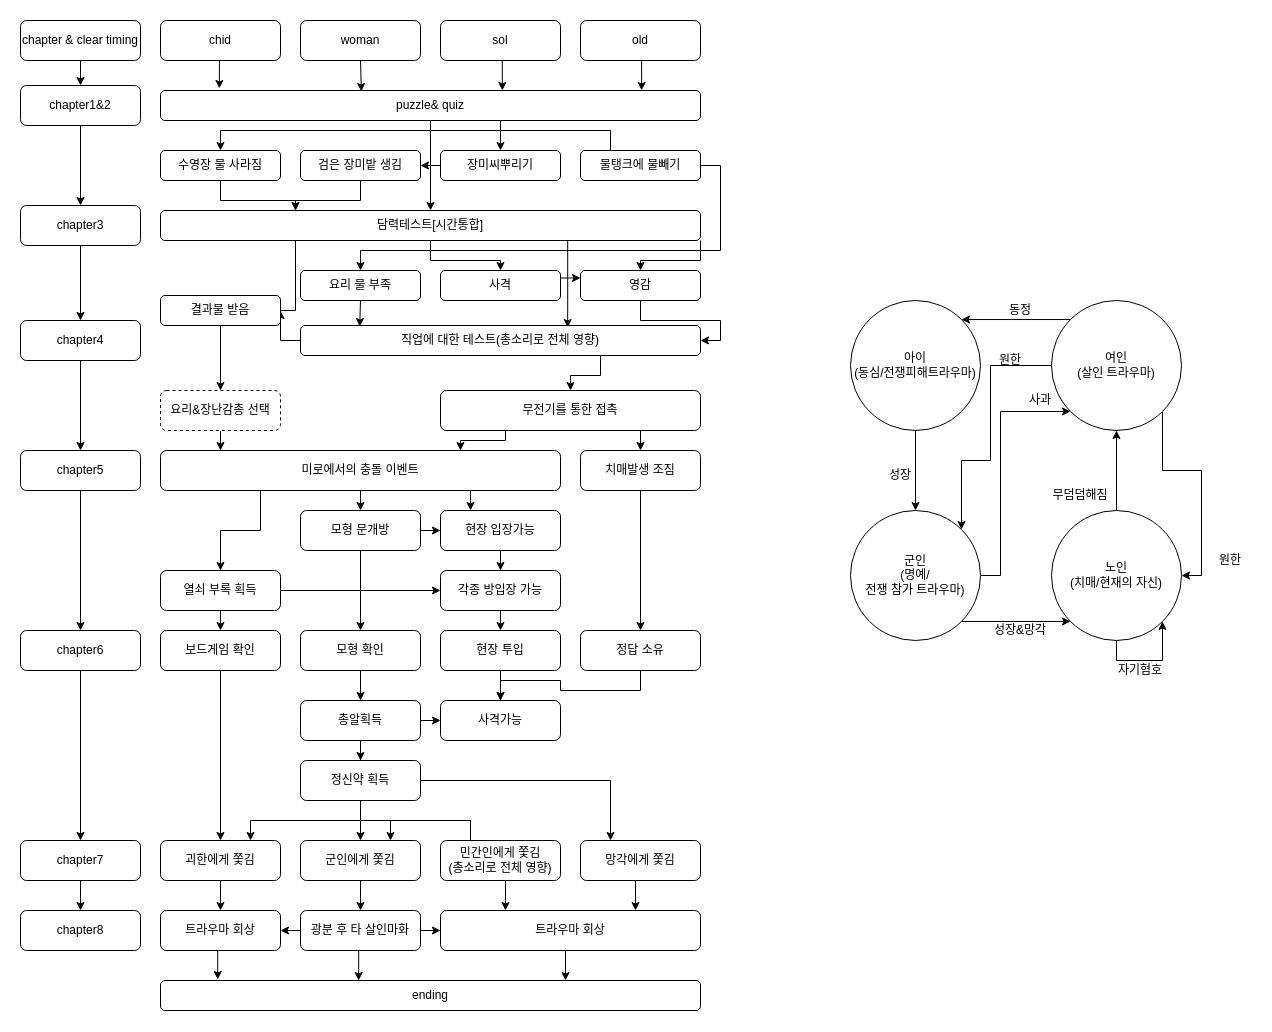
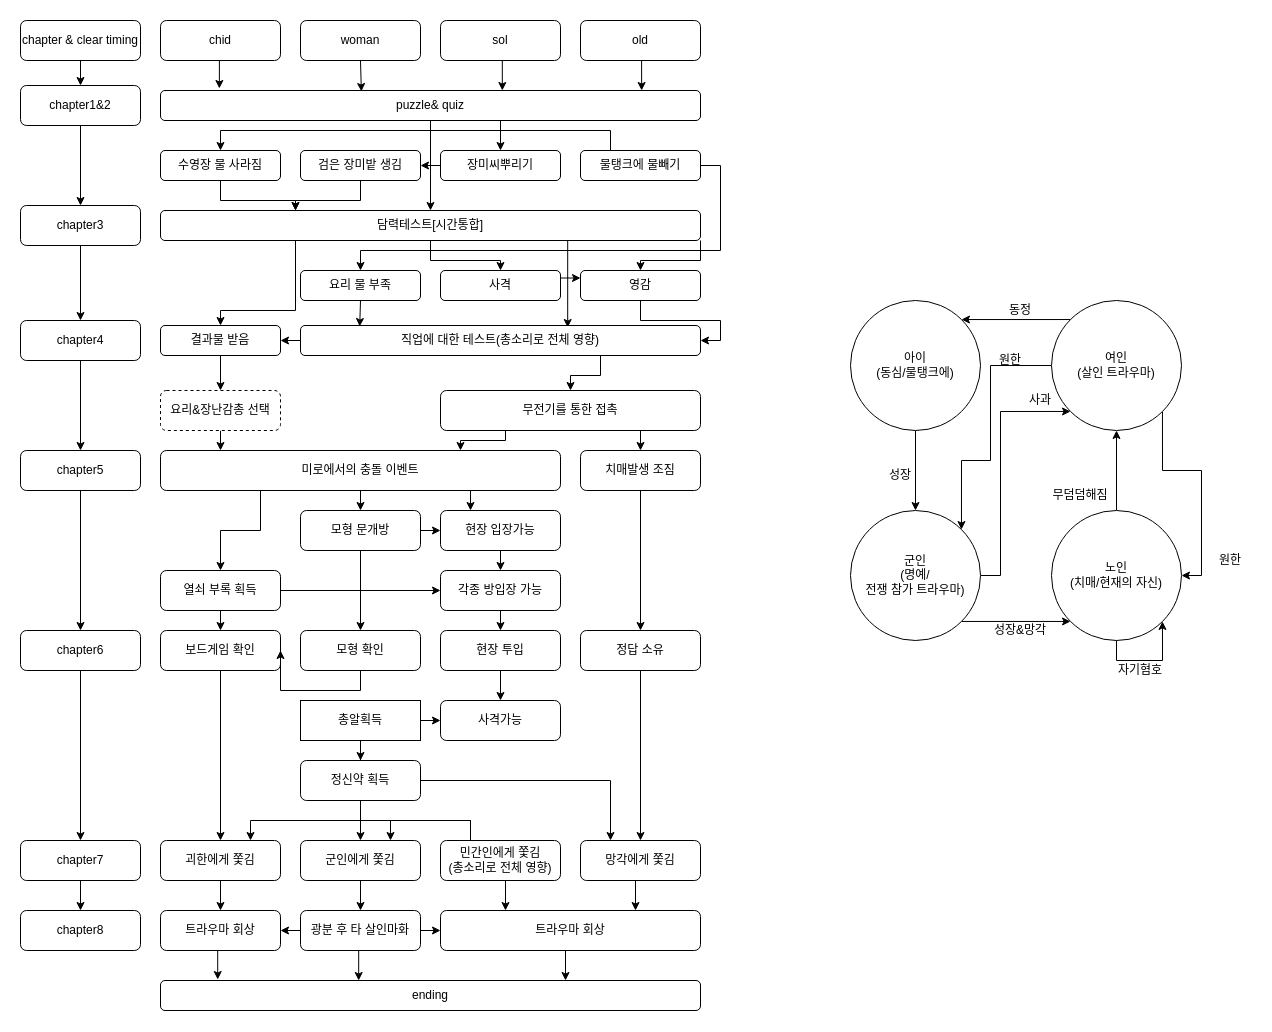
node "결과물 받음": moved (221, 311) -> (221, 341)
node "아이 (동심/전쟁피해트라우마)": label "아이 (동심/전쟁피해트라우마)" -> "아이 (동심/물탱크에)"
edge "모형 확인" -> "총알획득": now "모형 확인" -> "보드게임 확인"
edge "정답 소유" -> "사격가능": now "정답 소유" -> "망각에게 쫓김"
node "총알획득": shape rounded rectangle -> rectangle
